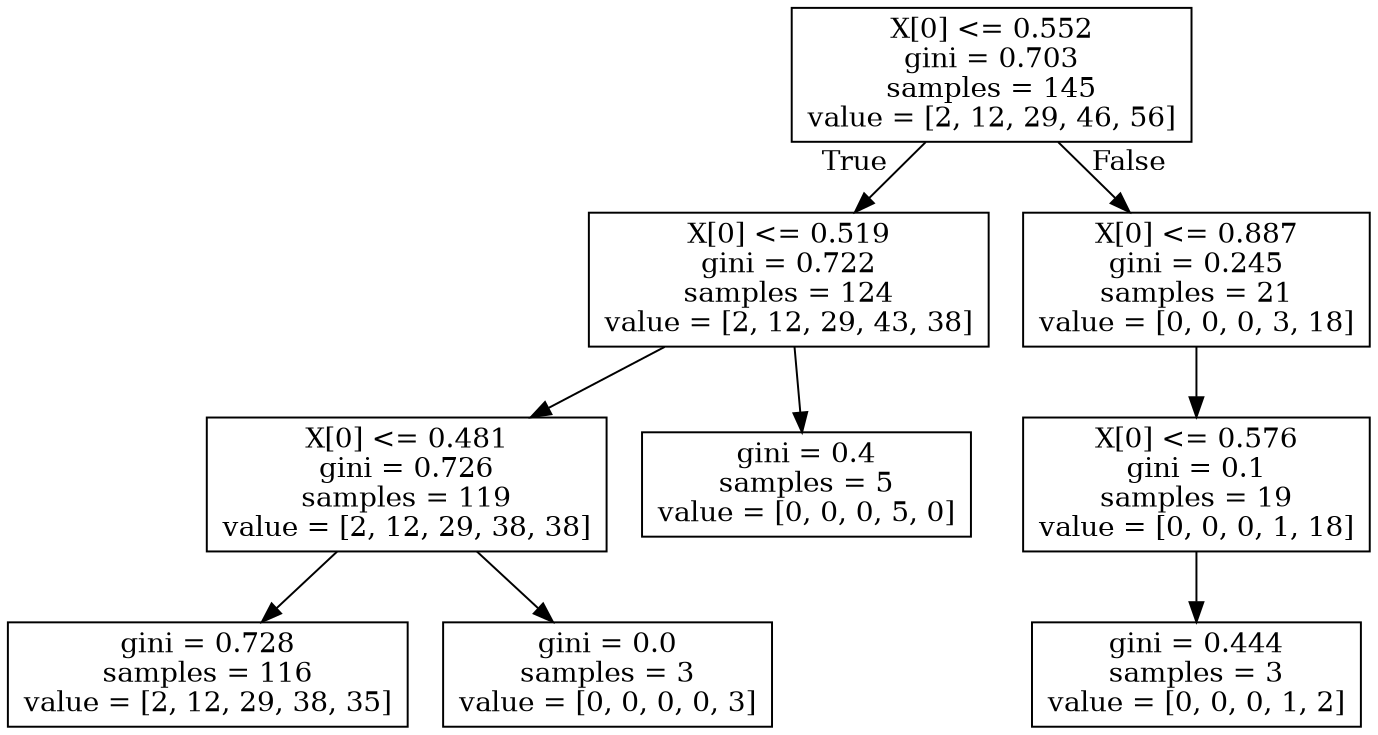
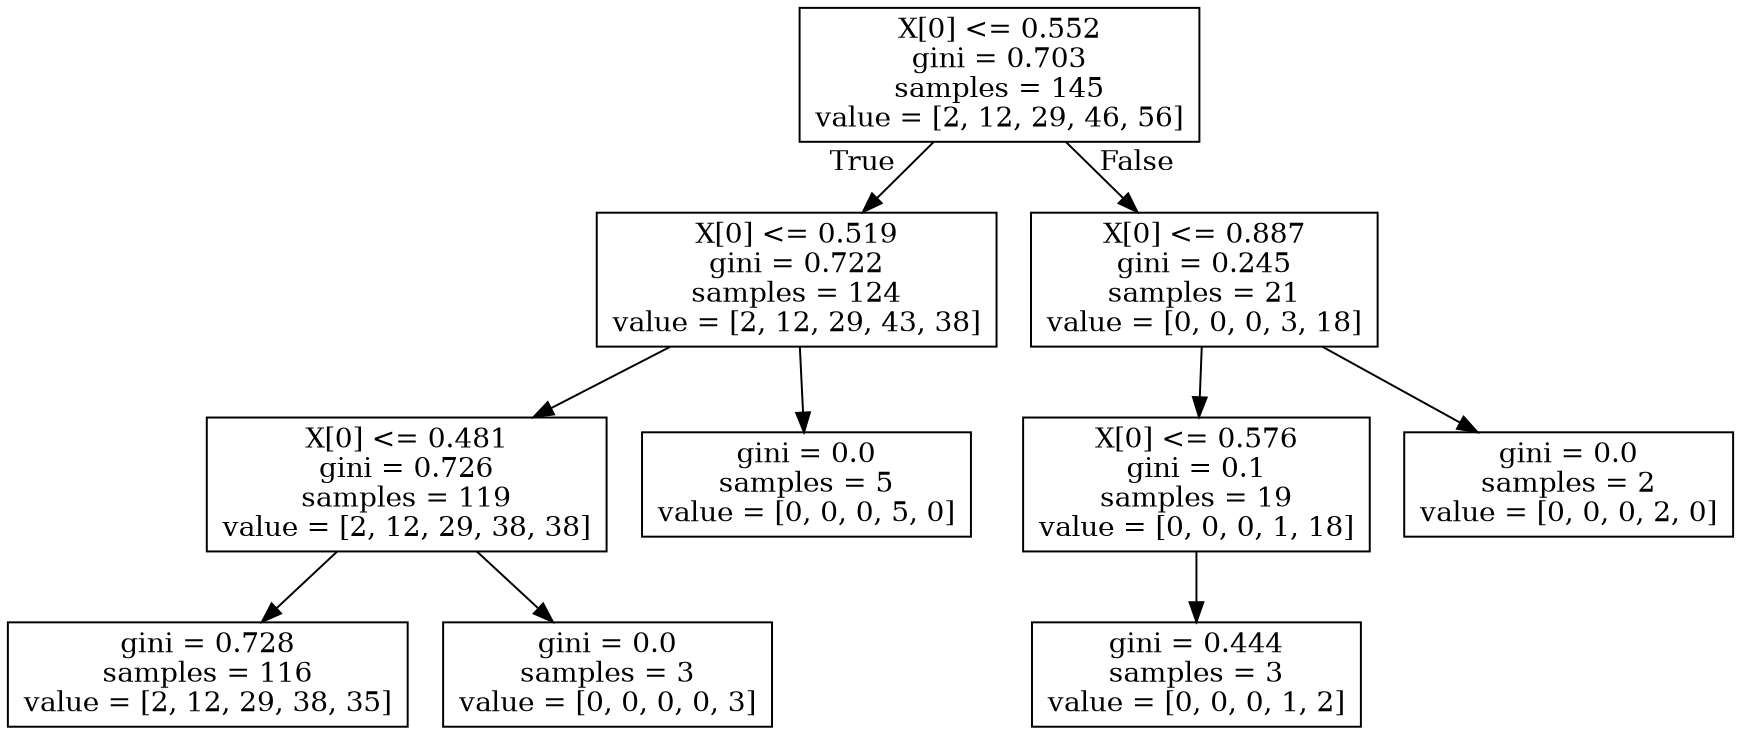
node "gini = 0.4 samples = 5 value = [0, 0, 0, 5, 0]": label "gini = 0.4 samples = 5 value = [0, 0, 0, 5, 0]" -> "gini = 0.0 samples = 5 value = [0, 0, 0, 5, 0]"
node "gini = 0.0 samples = 2 value = [0, 0, 0, 2, 0]": added
